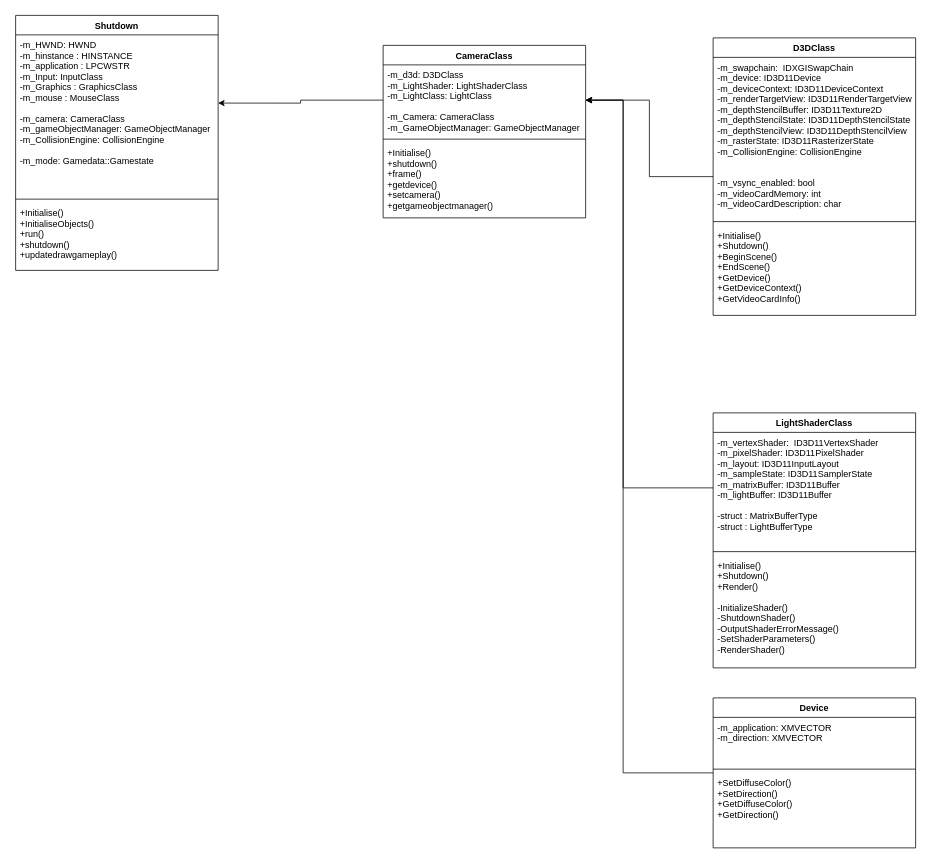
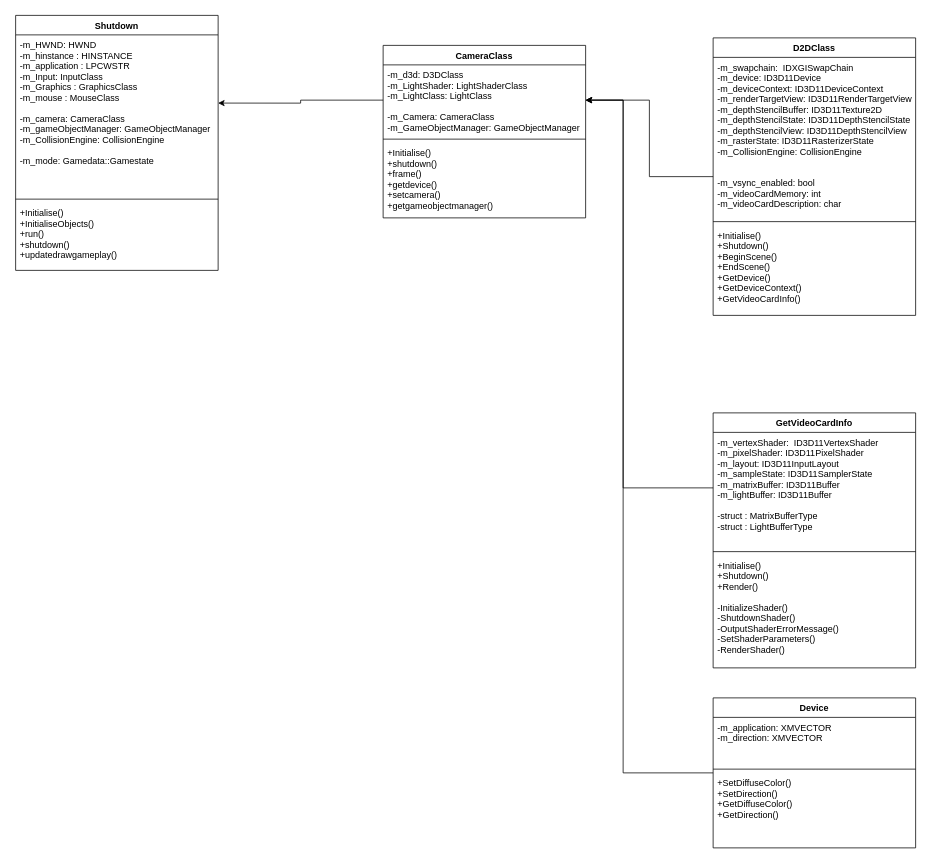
node "D3DClass": label "D3DClass" -> "D2DClass"
node "LightShaderClass": label "LightShaderClass" -> "GetVideoCardInfo"
